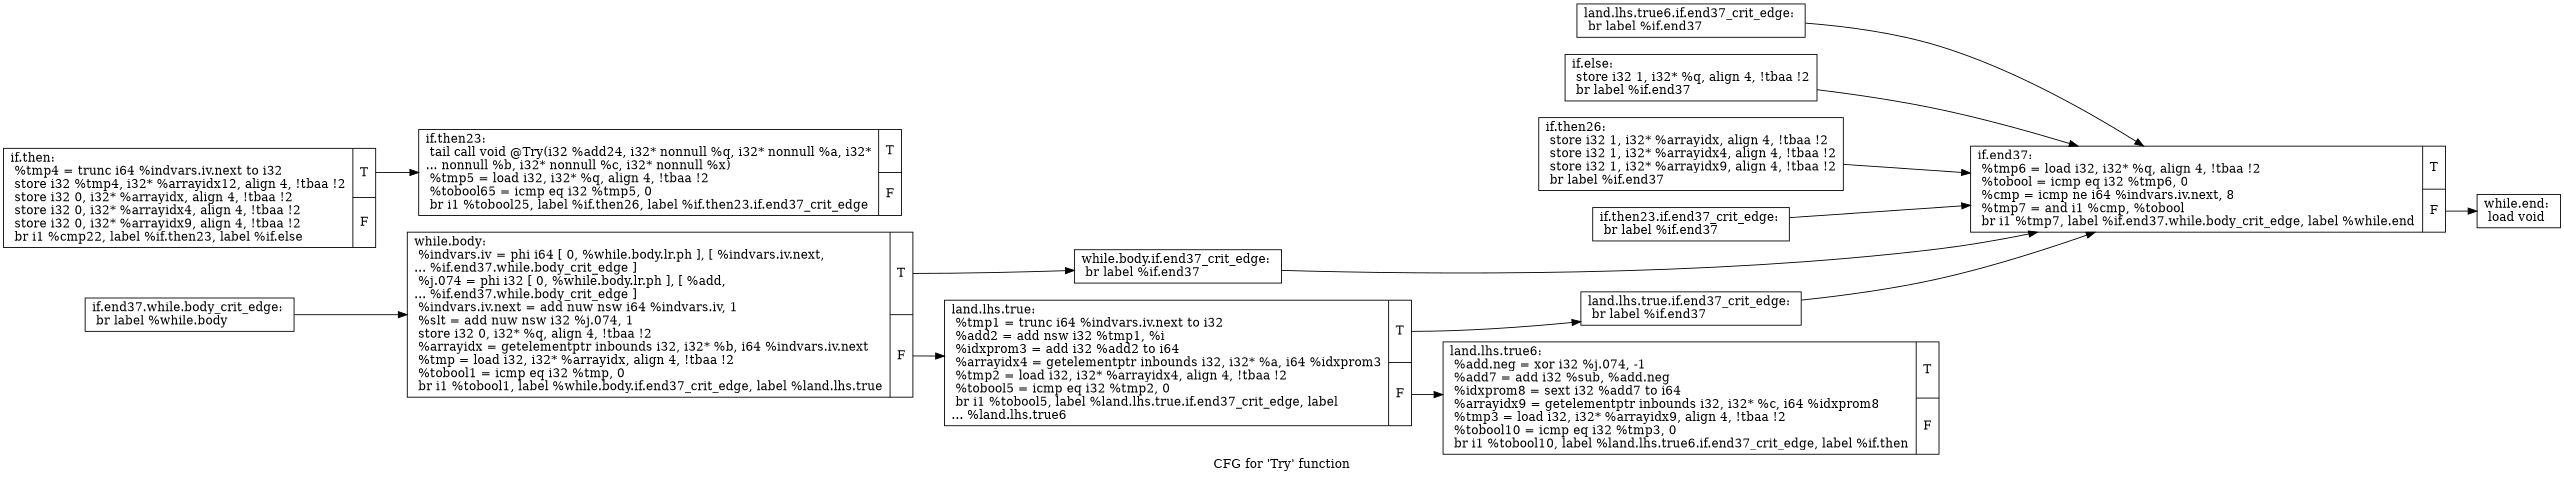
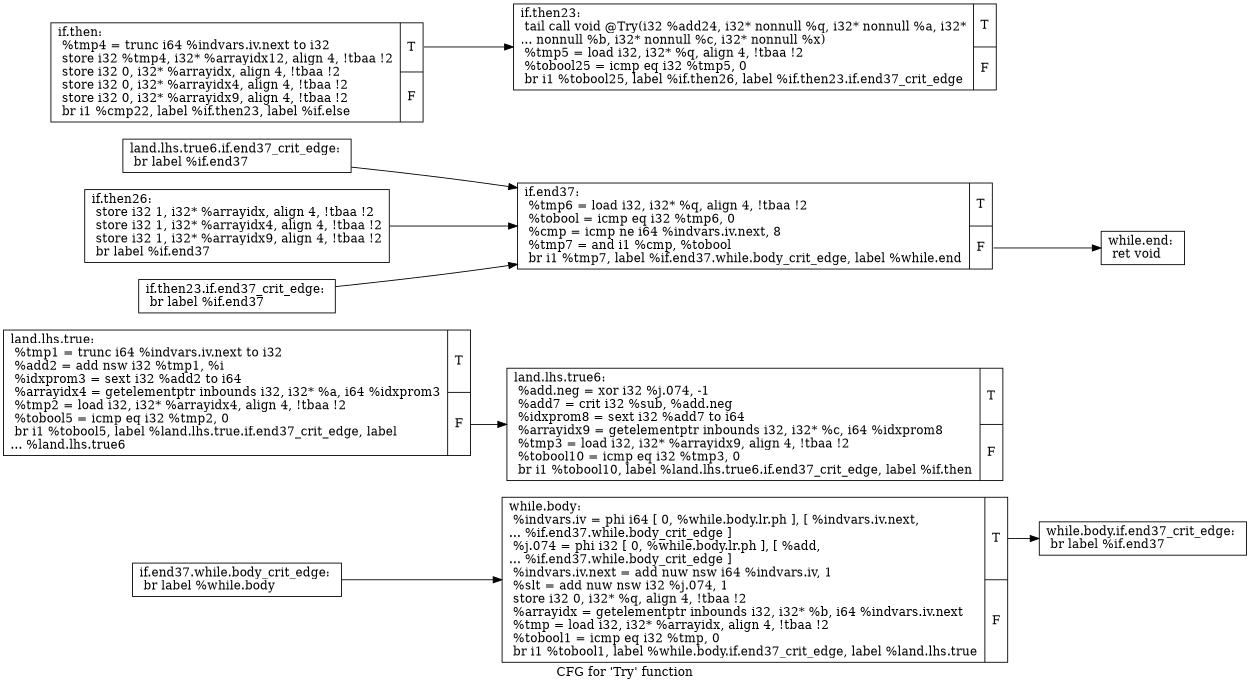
node "if.else:": removed
node "if.then23:": text "%tobool65 = icmp eq i32 %tmp5, 0" -> "%tobool25 = icmp eq i32 %tmp5, 0"
node "while.end:": text "load void" -> "ret void"
edge "while.body.if.end37_crit_edge:" -> "if.end37:": removed
node "land.lhs.true.if.end37_crit_edge:": removed
node "land.lhs.true:": text "%idxprom3 = add i32 %add2 to i64" -> "%idxprom3 = sext i32 %add2 to i64"
edge "while.body:" -> "land.lhs.true:": removed
node "land.lhs.true6:": text "%add7 = add i32 %sub, %add.neg" -> "%add7 = crit i32 %sub, %add.neg"
